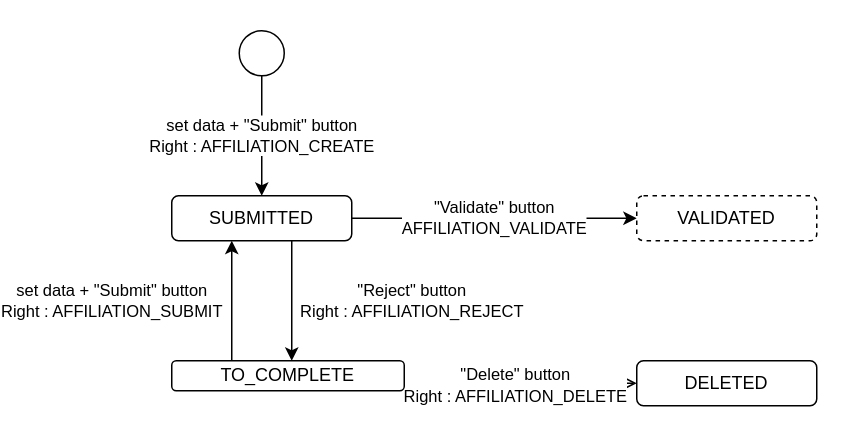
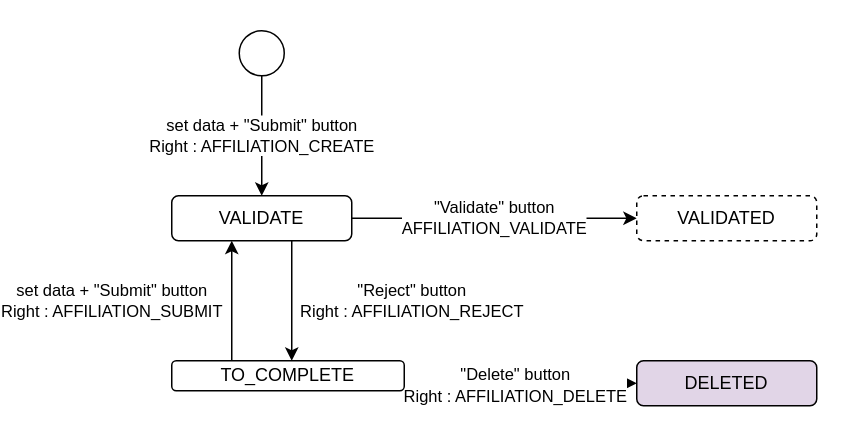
node "SUBMITTED": label "SUBMITTED" -> "VALIDATE"
edge "TO_COMPLETE" -> "DELETED": arrowhead open -> classic
node "DELETED": fillcolor #ffffff -> #e1d5e7
